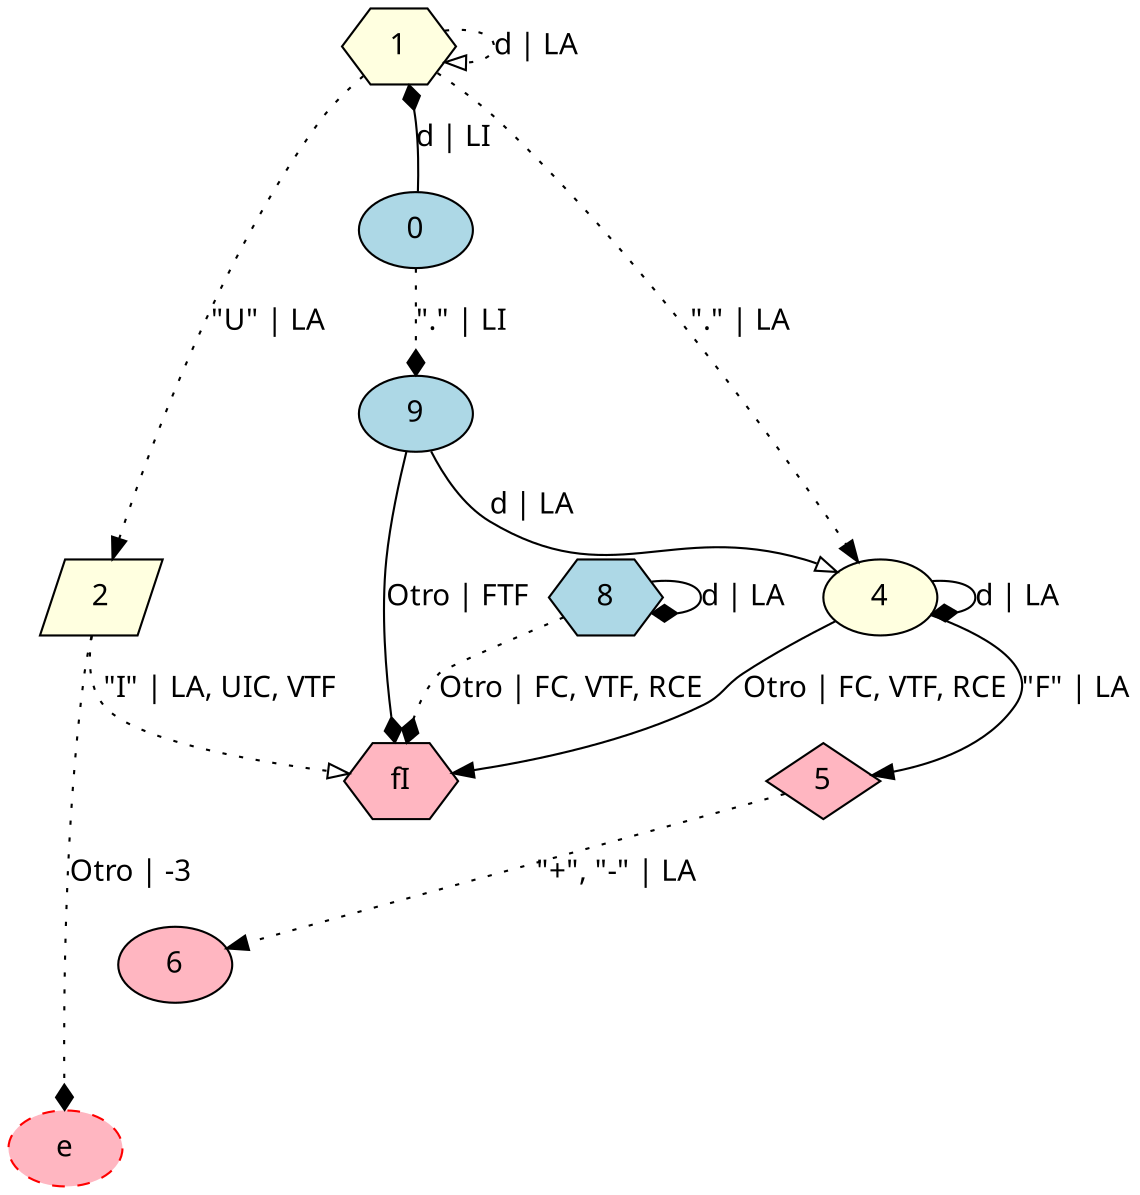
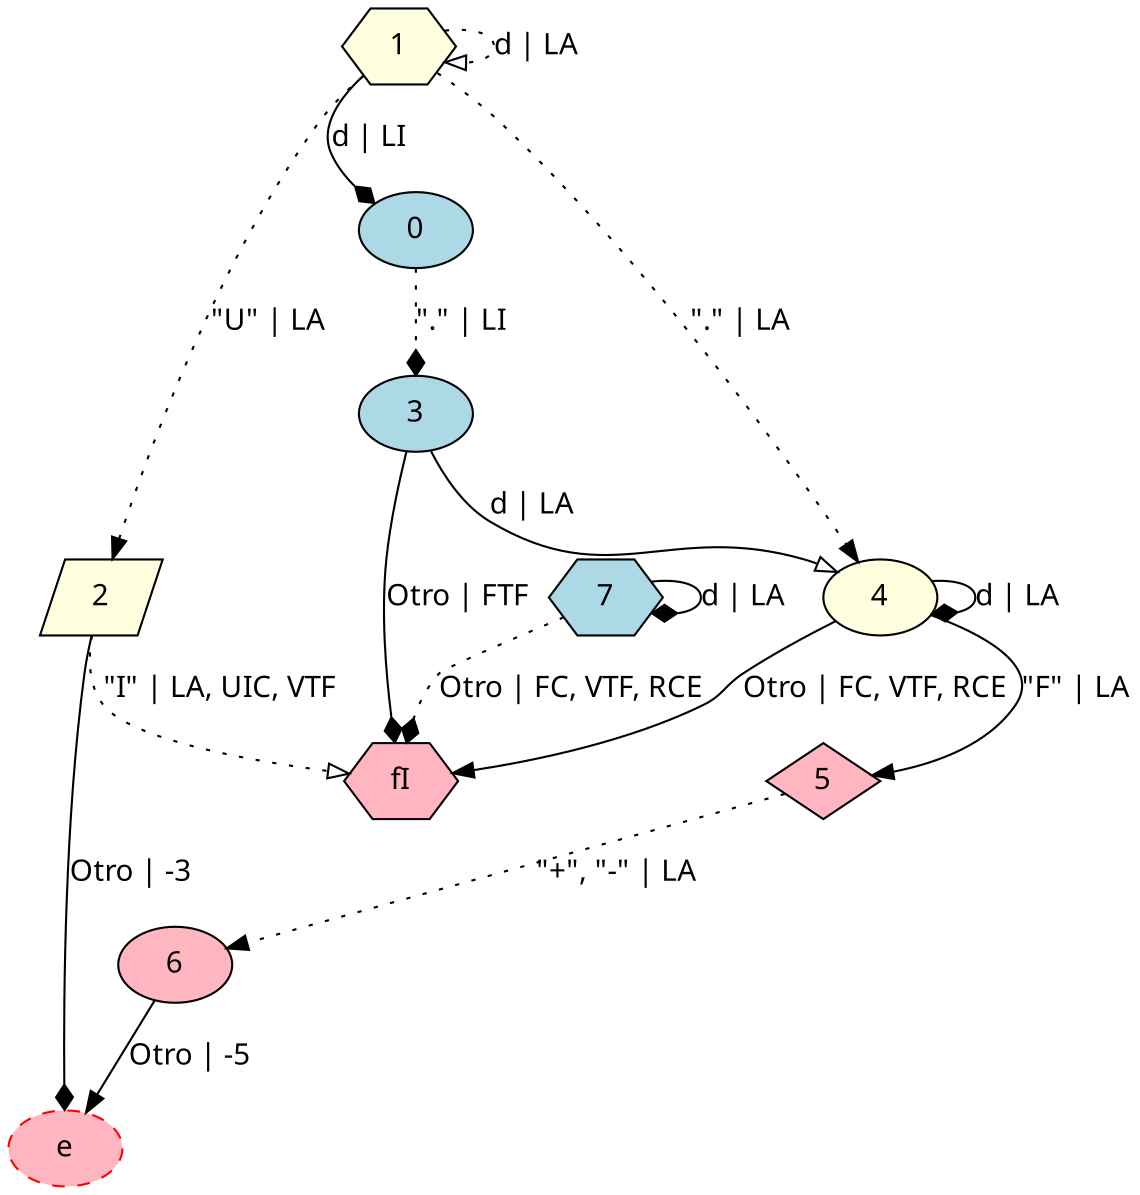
edge "0" -> "1": reversed
node "9": label "9" -> "3"
node "8": label "8" -> "7"
edge "2" -> "e": style dotted -> solid
edge "6" -> "e": added, label "Otro | -5"
